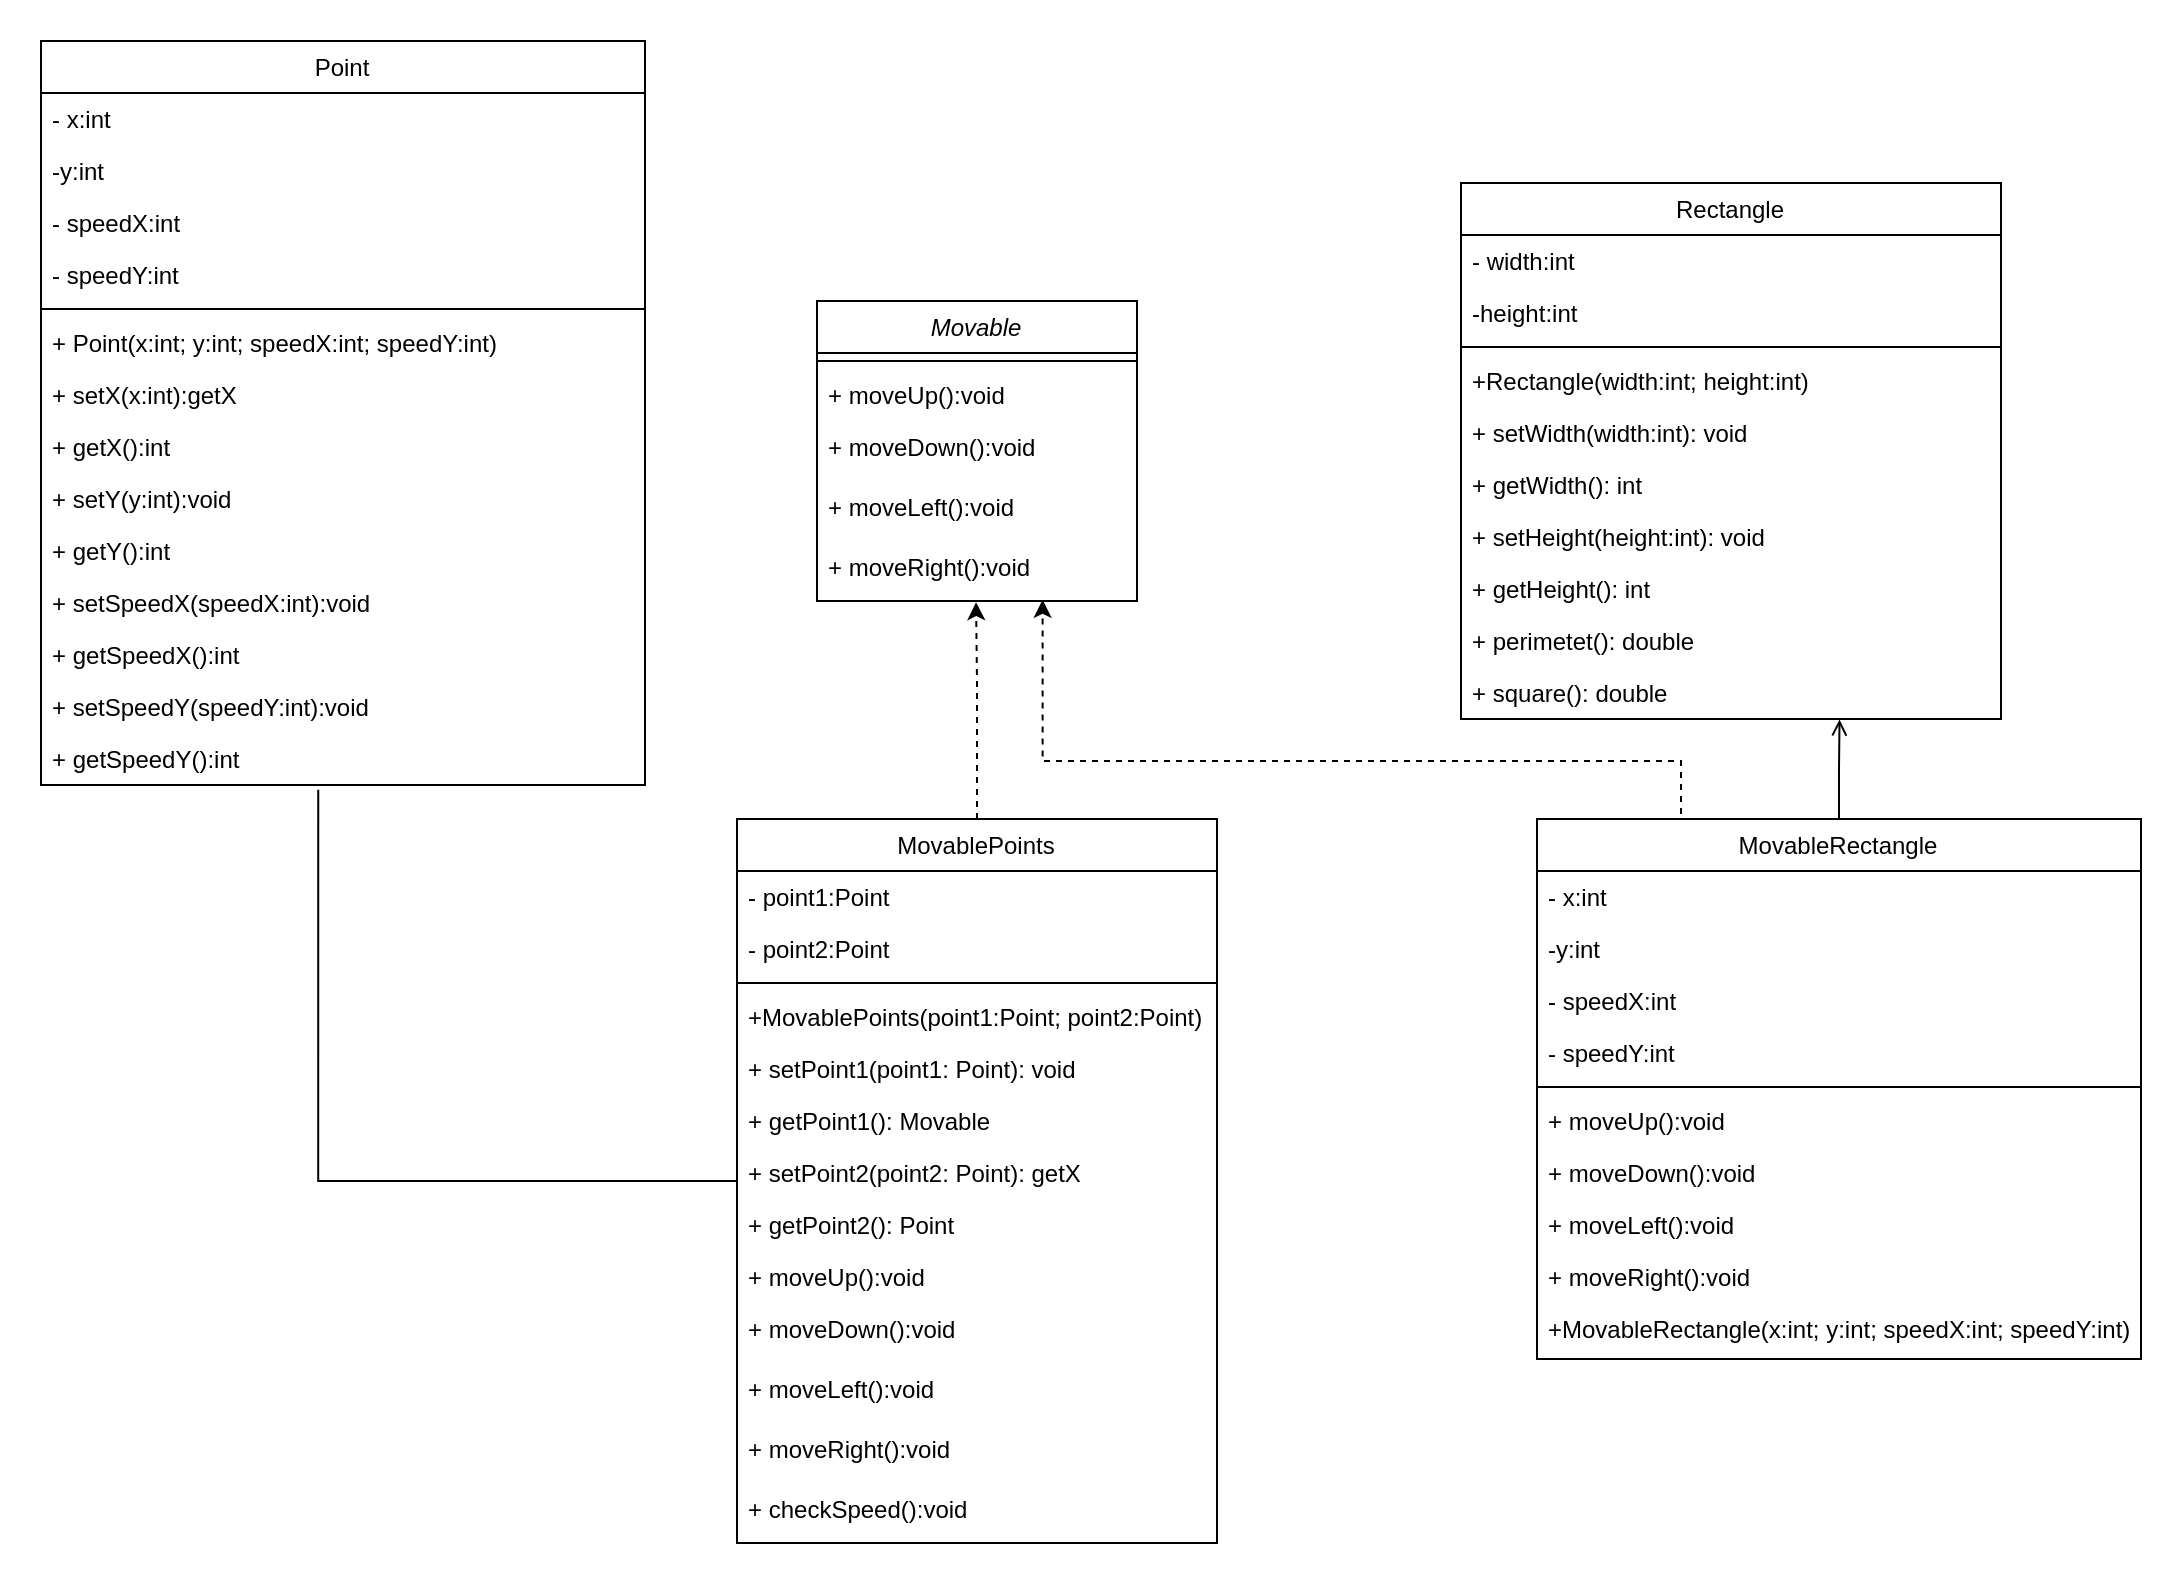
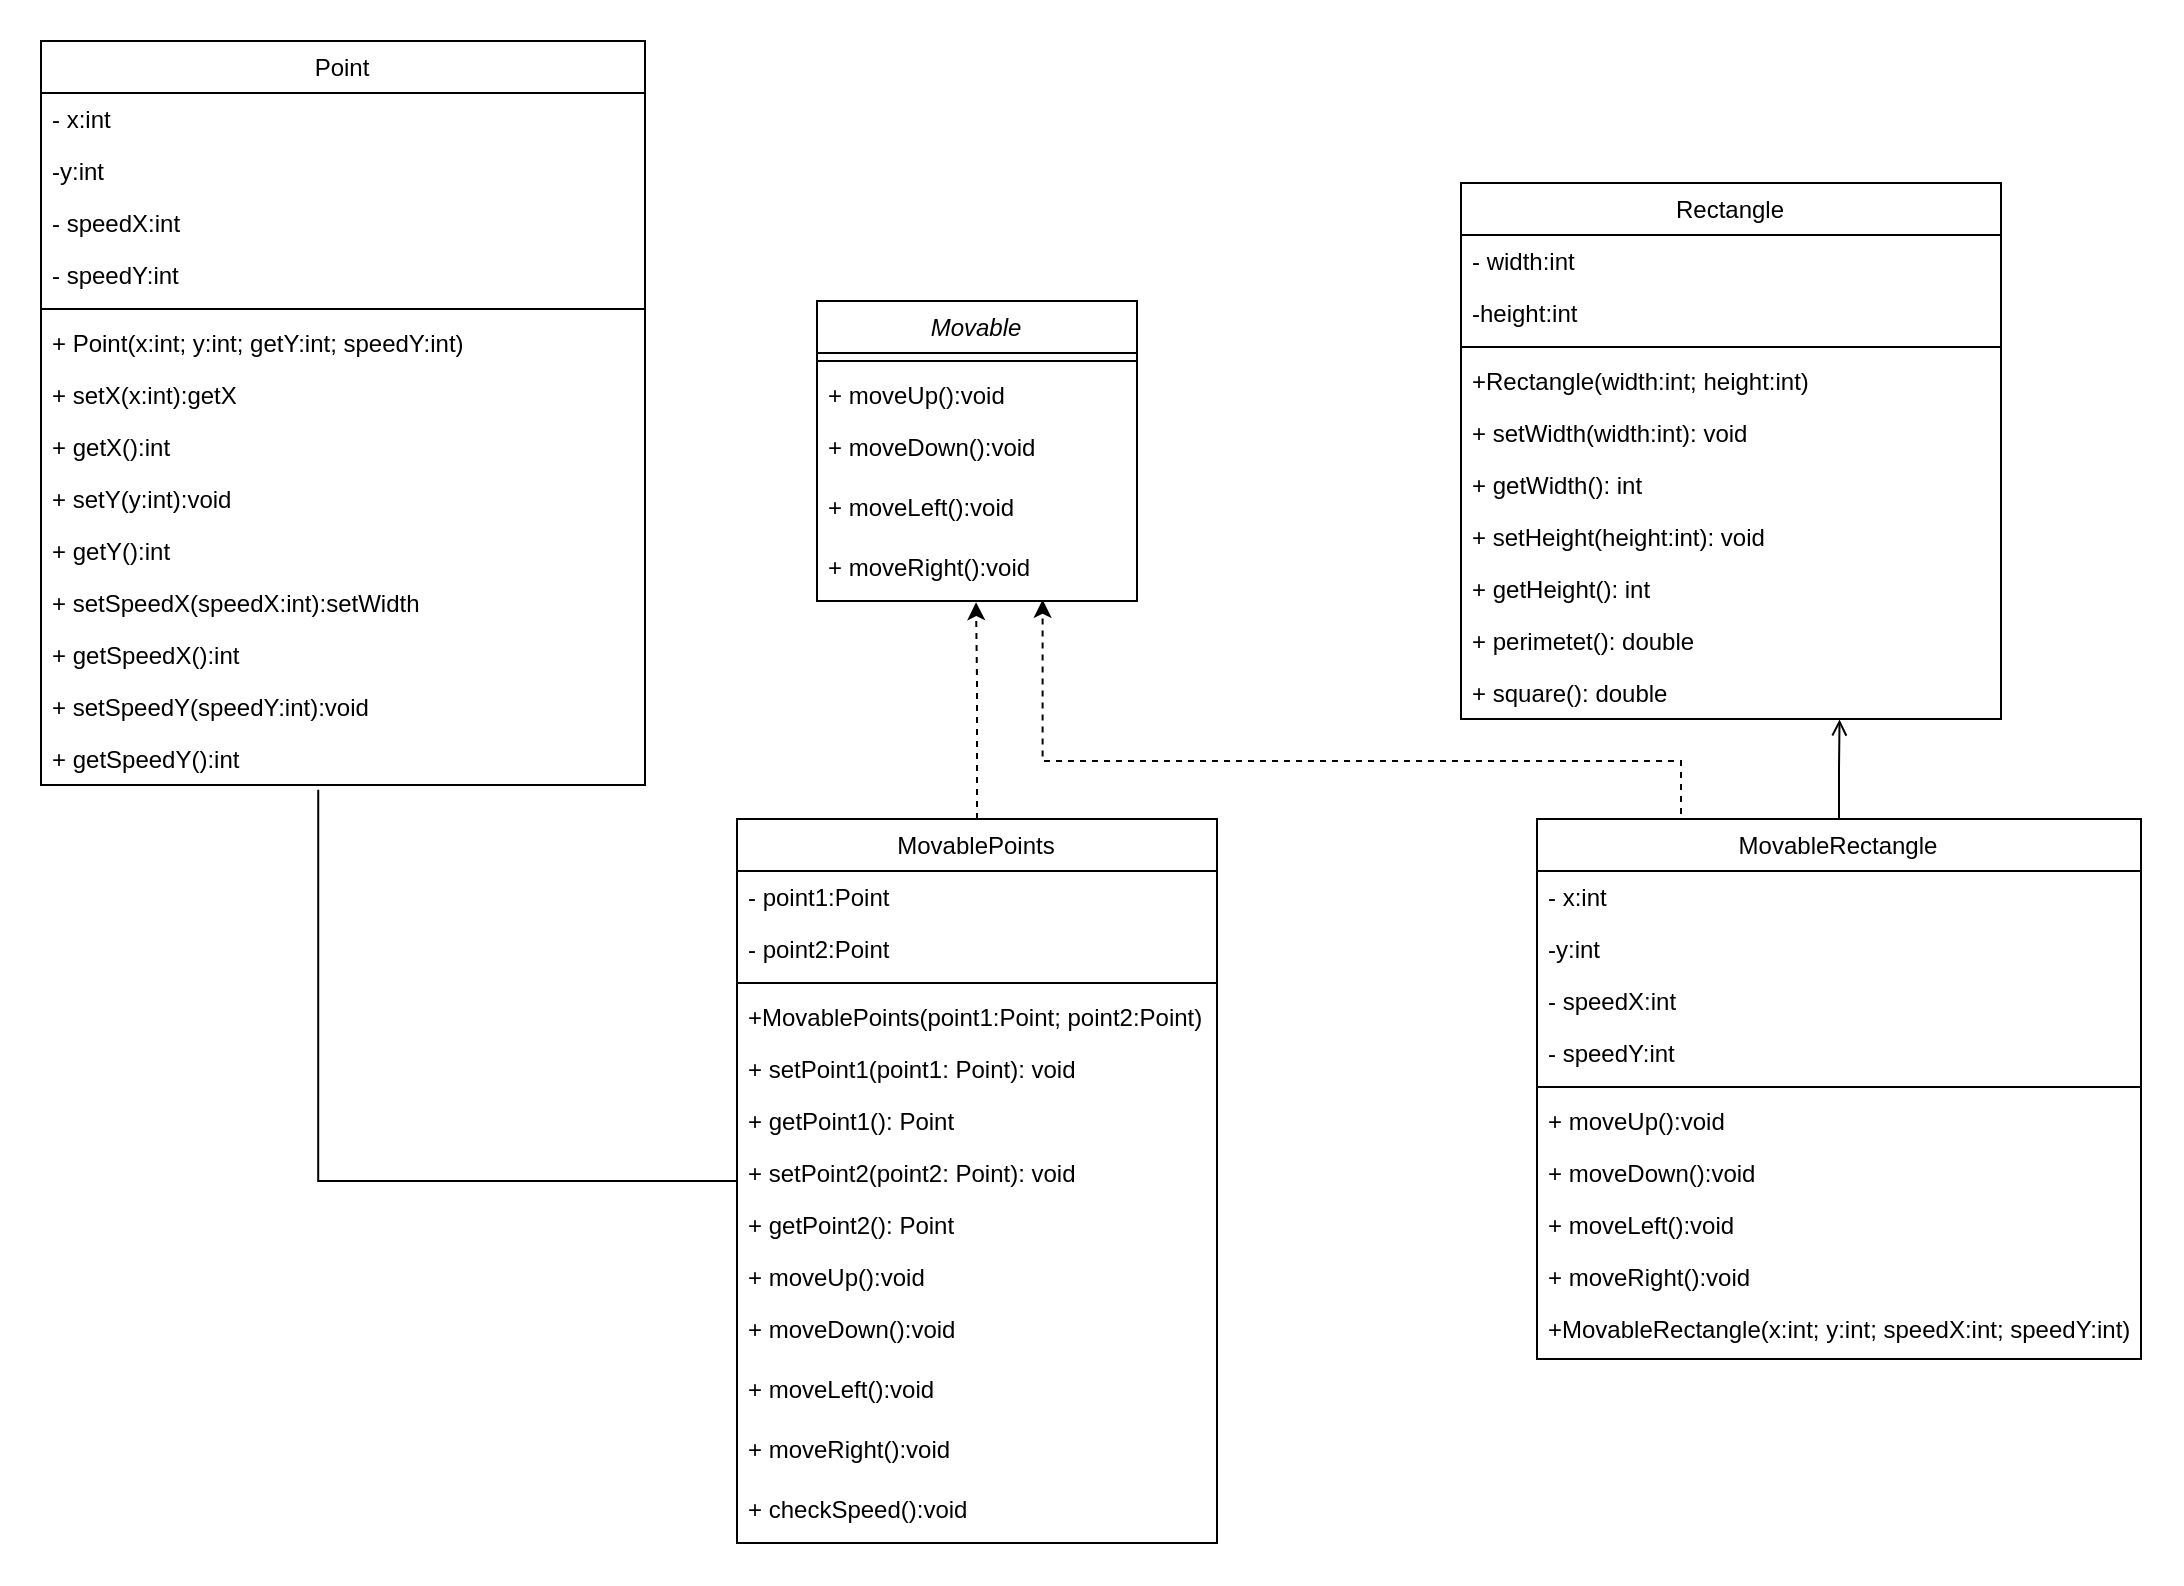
node "+ Point(x:int; y:int; speedX:int; speedY:int)": label "+ Point(x:int; y:int; speedX:int; speedY:int)" -> "+ Point(x:int; y:int; getY:int; speedY:int)"
node "+ setSpeedX(speedX:int):void": label "+ setSpeedX(speedX:int):void" -> "+ setSpeedX(speedX:int):setWidth"
node "+ getPoint1(): Movable": label "+ getPoint1(): Movable" -> "+ getPoint1(): Point"
node "+ setPoint2(point2: Point): getX": label "+ setPoint2(point2: Point): getX" -> "+ setPoint2(point2: Point): void"
